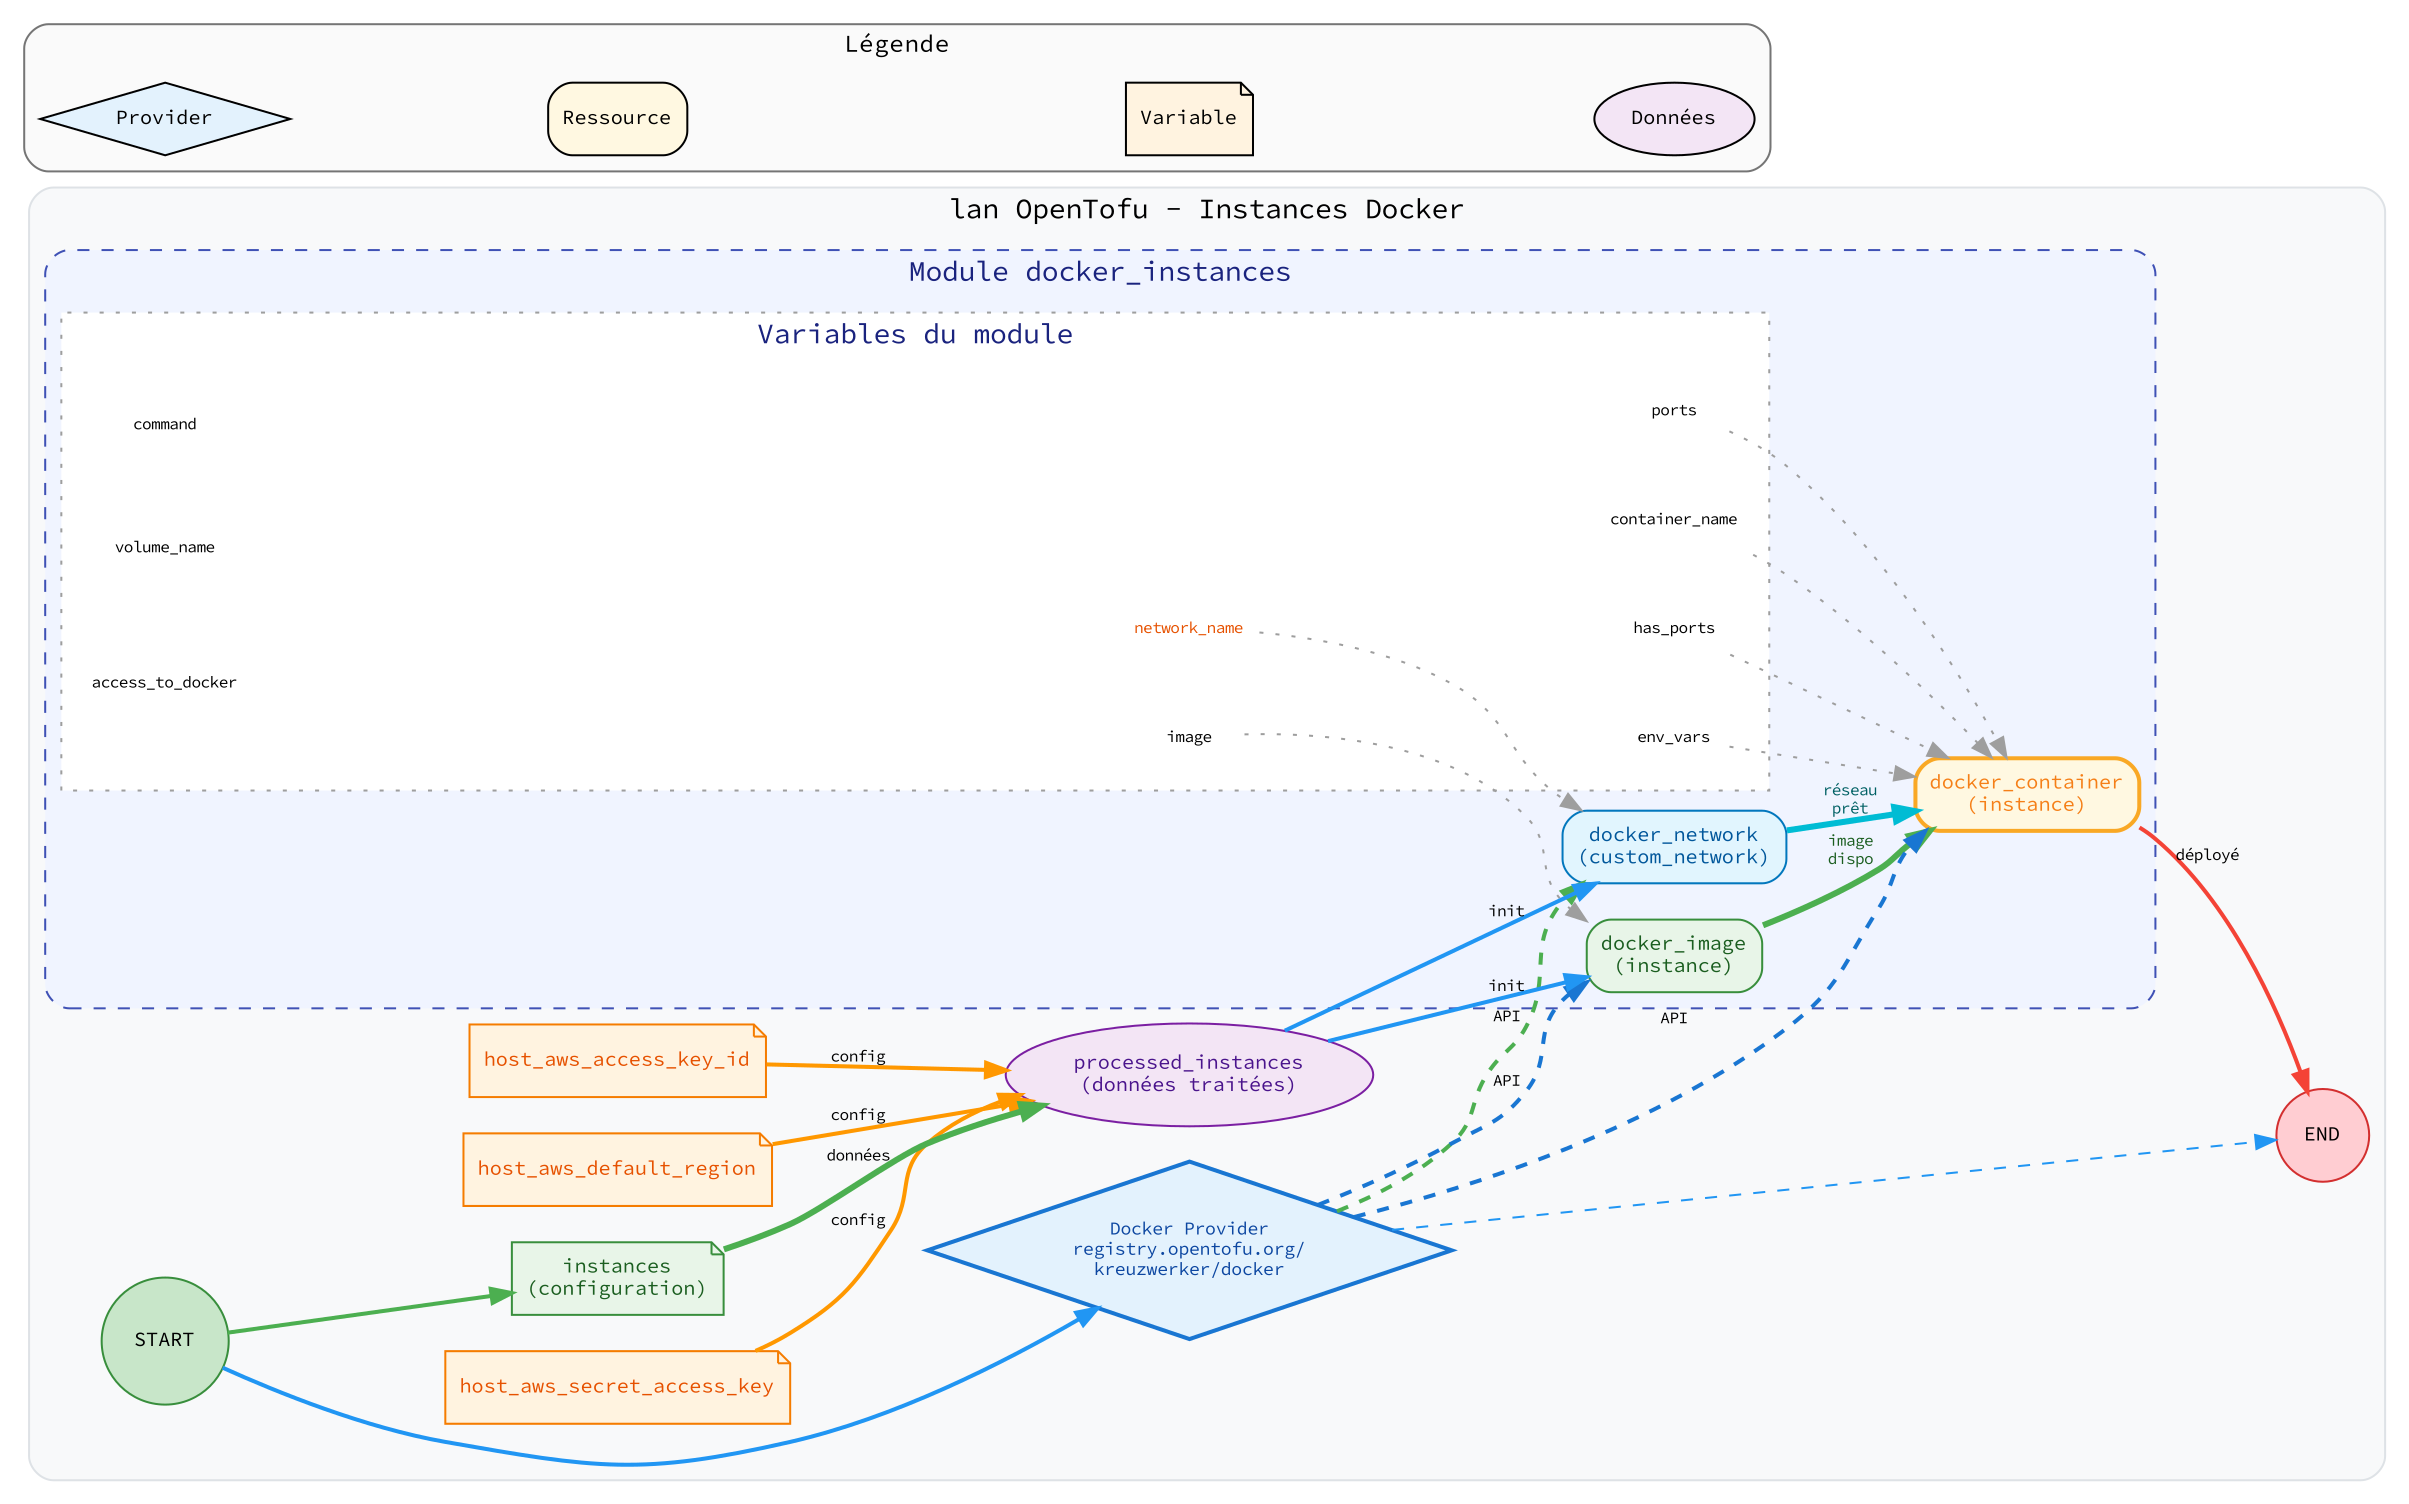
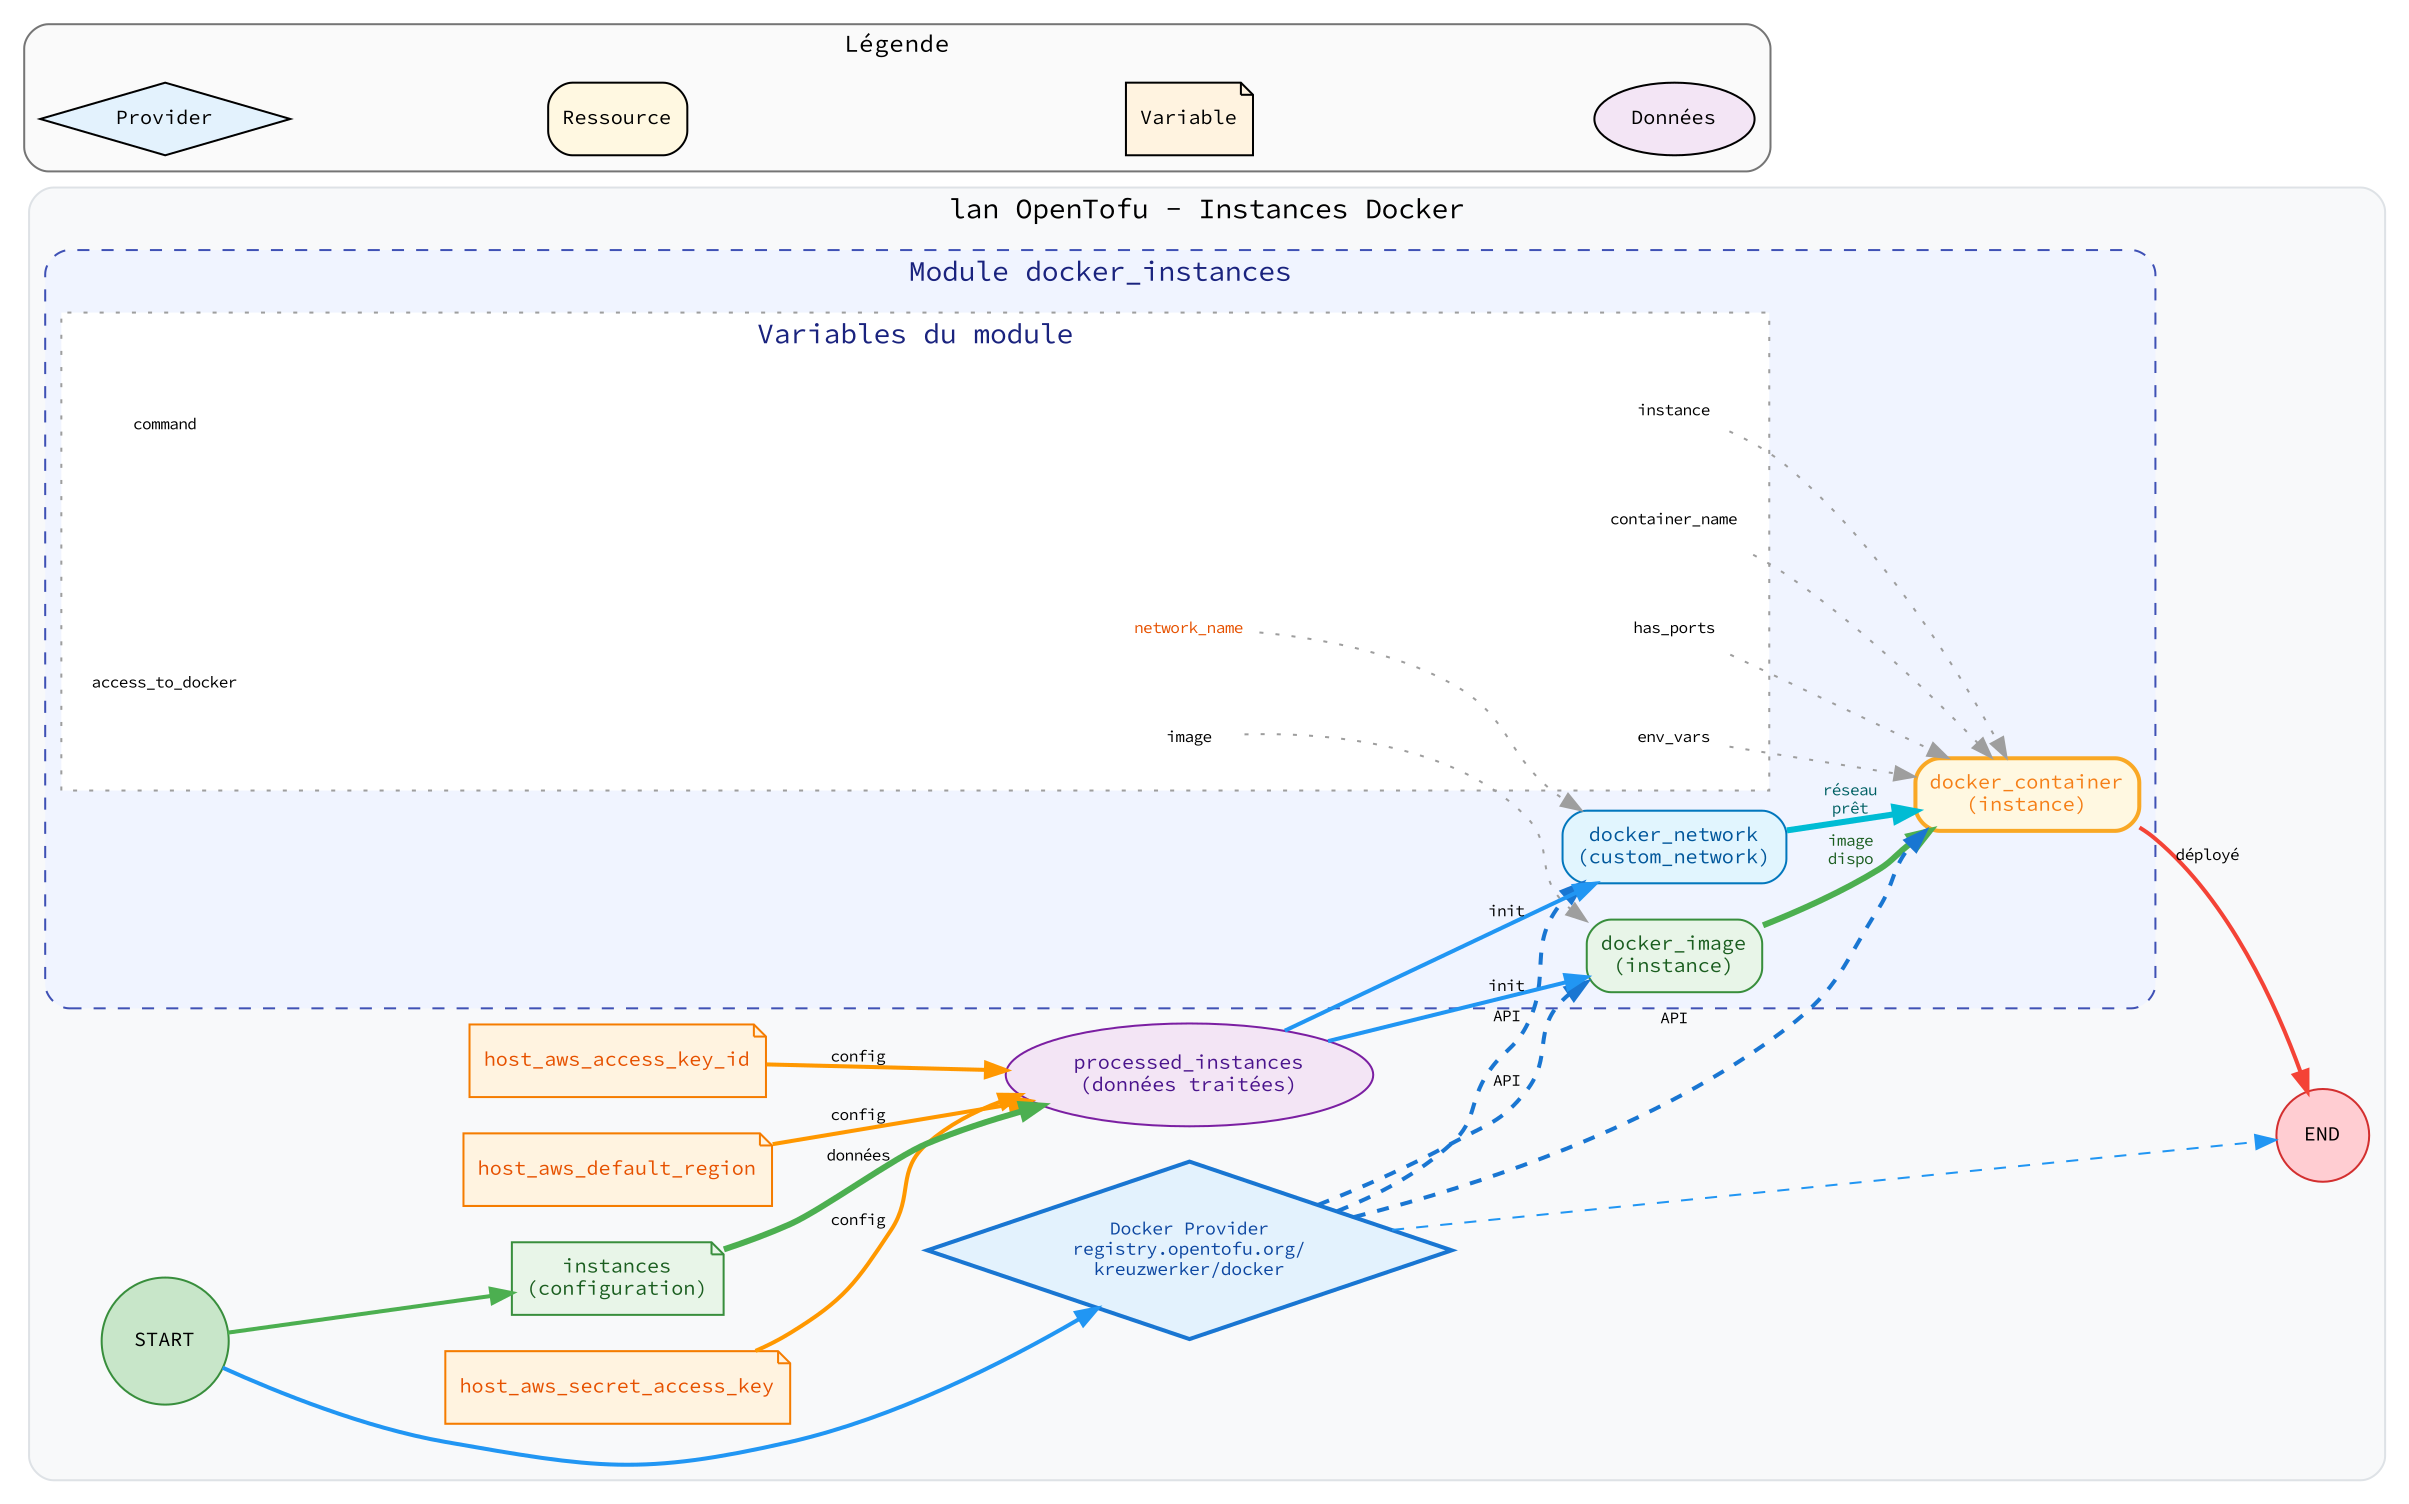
node "ports": label "ports" -> "instance"
node "volume_name": removed
edge "Docker Provider registry.opentofu.org/ kreuzwerker/docker" -> "docker_network (custom_network)": color #4caf50 -> #1976d2
